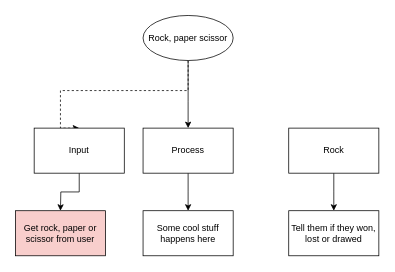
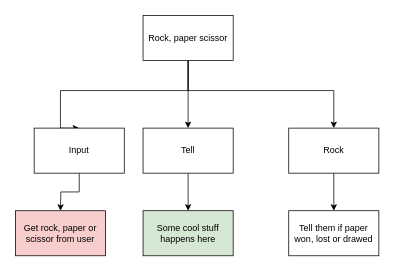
node "Rock, paper scissor": shape ellipse -> rectangle
edge "Rock, paper scissor" -> "Input": style dashed -> solid
edge "Rock, paper scissor" -> "Rock": added
node "Process": label "Process" -> "Tell"
node "Some cool stuff happens here": fillcolor #ffffff -> #d5e8d4
node "Tell them if they won, lost or drawed": label "Tell them if they won, lost or drawed" -> "Tell them if paper won, lost or drawed"
